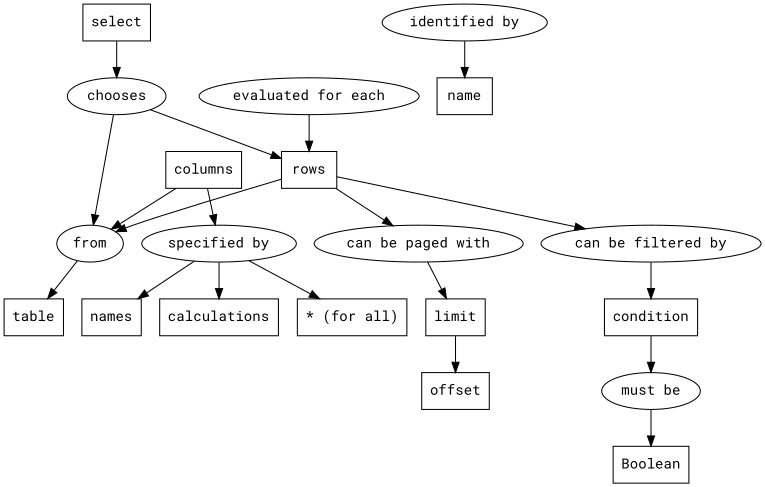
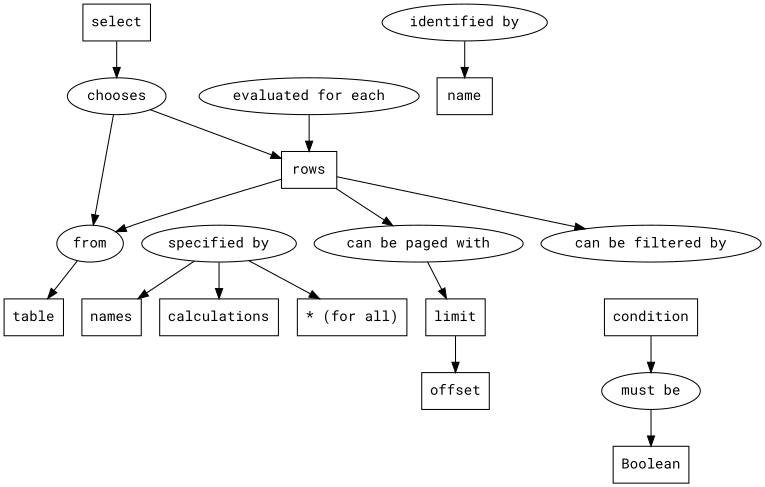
node "columns": removed
edge "can be filtered by" -> "condition": removed
